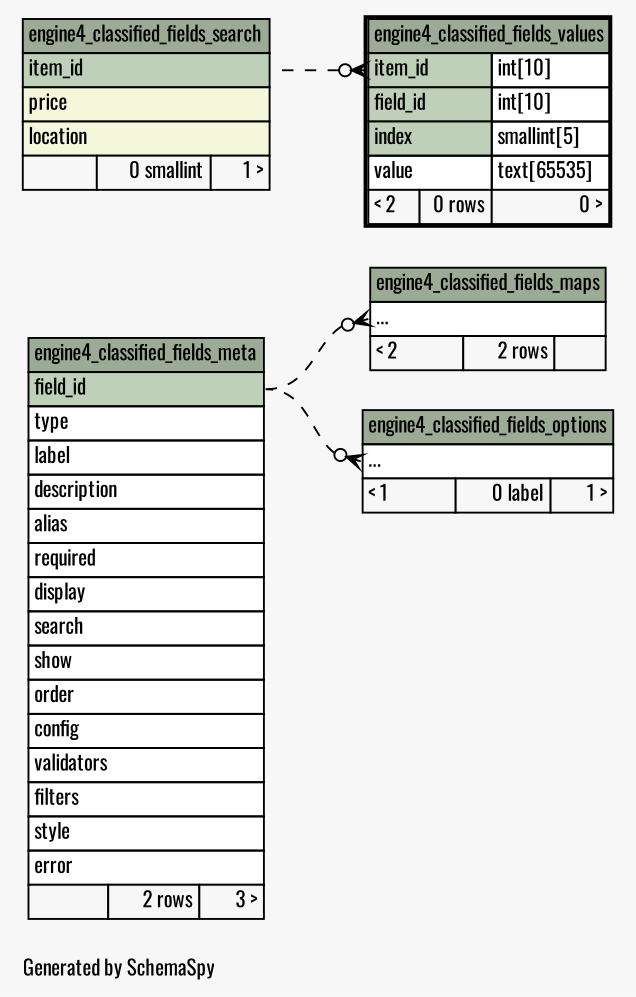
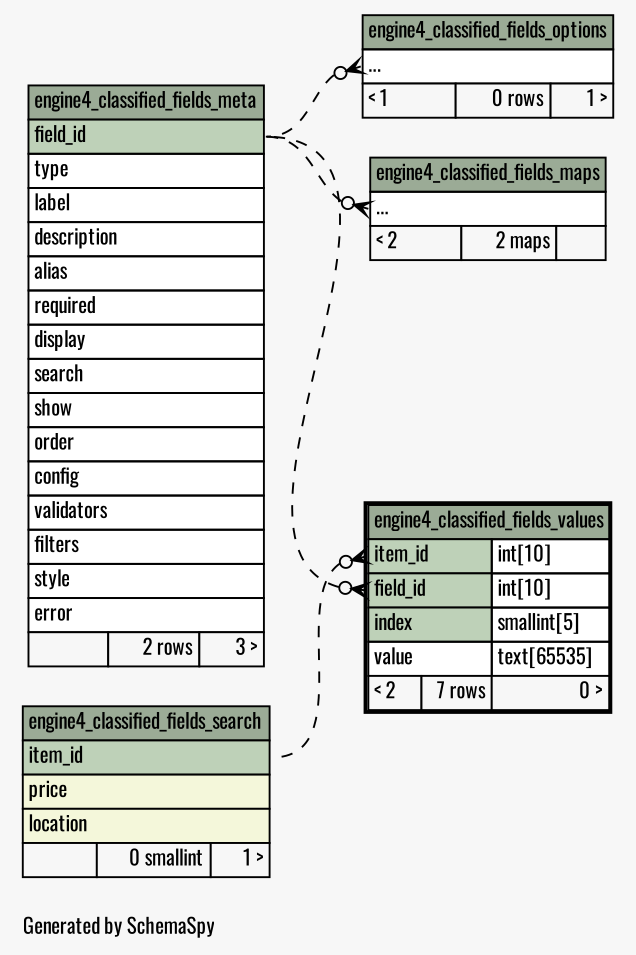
node "engine4_classified_fields_values": text "0 rows" -> "7 rows"
edge "engine4_classified_fields_meta" -> "engine4_classified_fields_values": added
node "engine4_classified_fields_maps": text "2 rows" -> "2 maps"
node "engine4_classified_fields_options": text "0 label" -> "0 rows"
